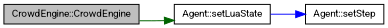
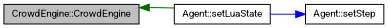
edge "CrowdEngine::CrowdEngine" -> "Agent::setLuaState": reversed
